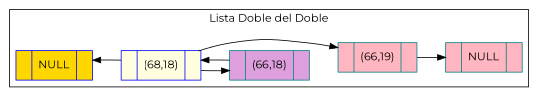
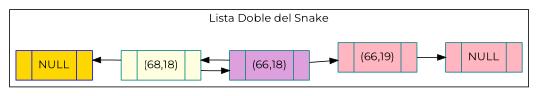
cluster "Lista Doble del Doble": label "Lista Doble del Doble" -> "Lista Doble del Snake"
edge "(68,18)" -> "(66,19)": now "(66,18)" -> "(66,19)"
node "(68,18)": color blue -> teal
